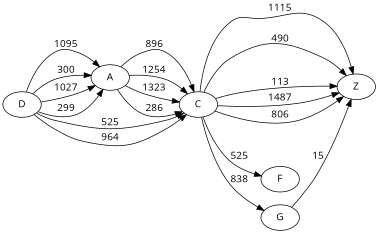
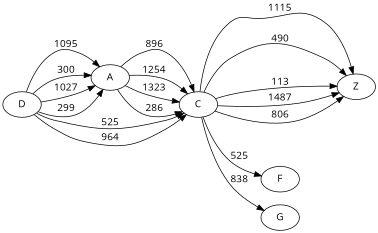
edge "G" -> "Z": removed, label "15"
